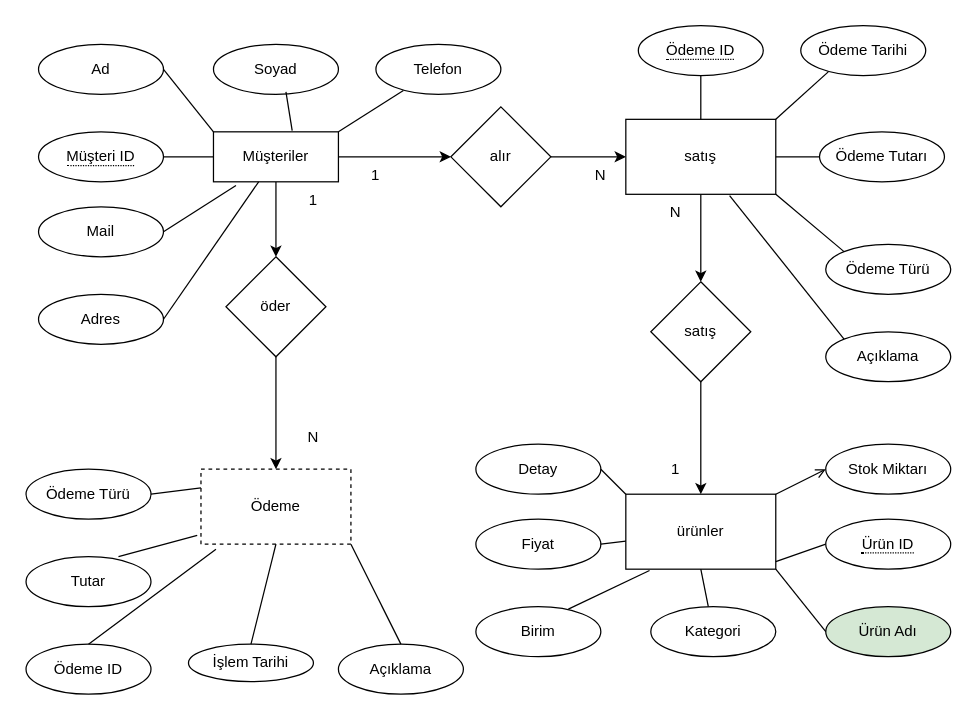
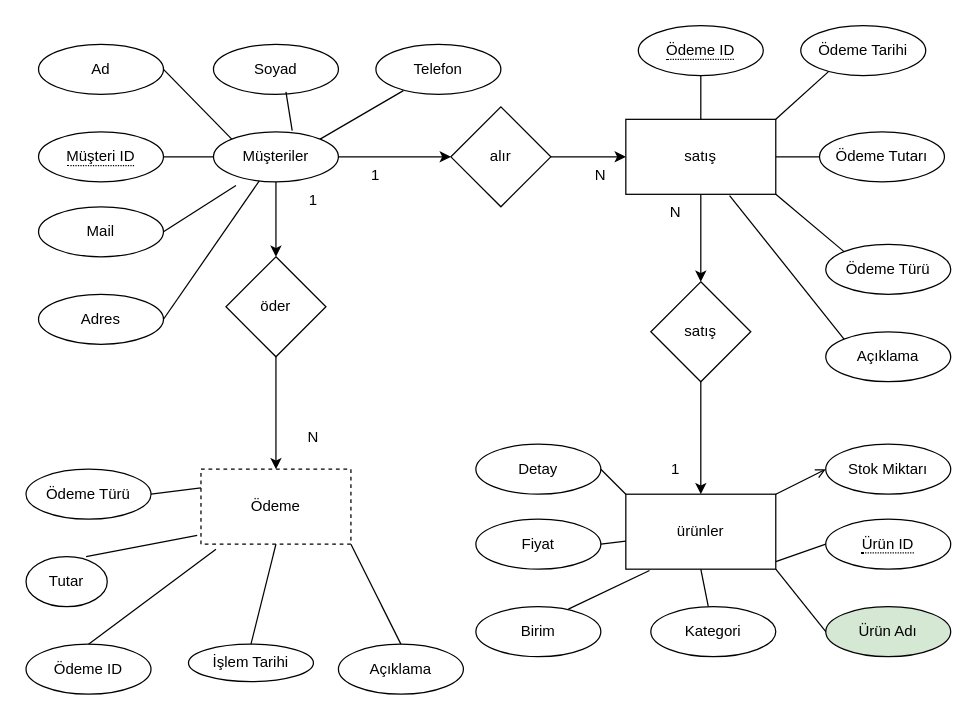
node "Müşteriler": shape rectangle -> ellipse
node "Tutar": size 125x50 -> 81x50
